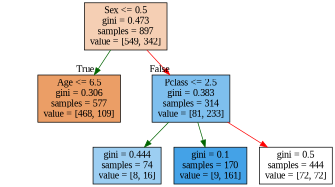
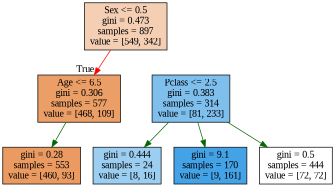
edge "Sex <= 0.5 gini = 0.473 samples = 897 value = [549, 342]" -> "Age <= 6.5 gini = 0.306 samples = 577 value = [468, 109]": color darkgreen -> red
edge "Sex <= 0.5 gini = 0.473 samples = 897 value = [549, 342]" -> "Pclass <= 2.5 gini = 0.383 samples = 314 value = [81, 233]": removed
edge "Pclass <= 2.5 gini = 0.383 samples = 314 value = [81, 233]" -> "gini = 0.5 samples = 444 value = [72, 72]": color red -> darkgreen
node "gini = 0.28 samples = 553 value = [460, 93]": added
node "gini = 0.444 samples = 74 value = [8, 16]": label "gini = 0.444 samples = 74 value = [8, 16]" -> "gini = 0.444 samples = 24 value = [8, 16]"
node "gini = 0.1 samples = 170 value = [9, 161]": label "gini = 0.1 samples = 170 value = [9, 161]" -> "gini = 9.1 samples = 170 value = [9, 161]"
